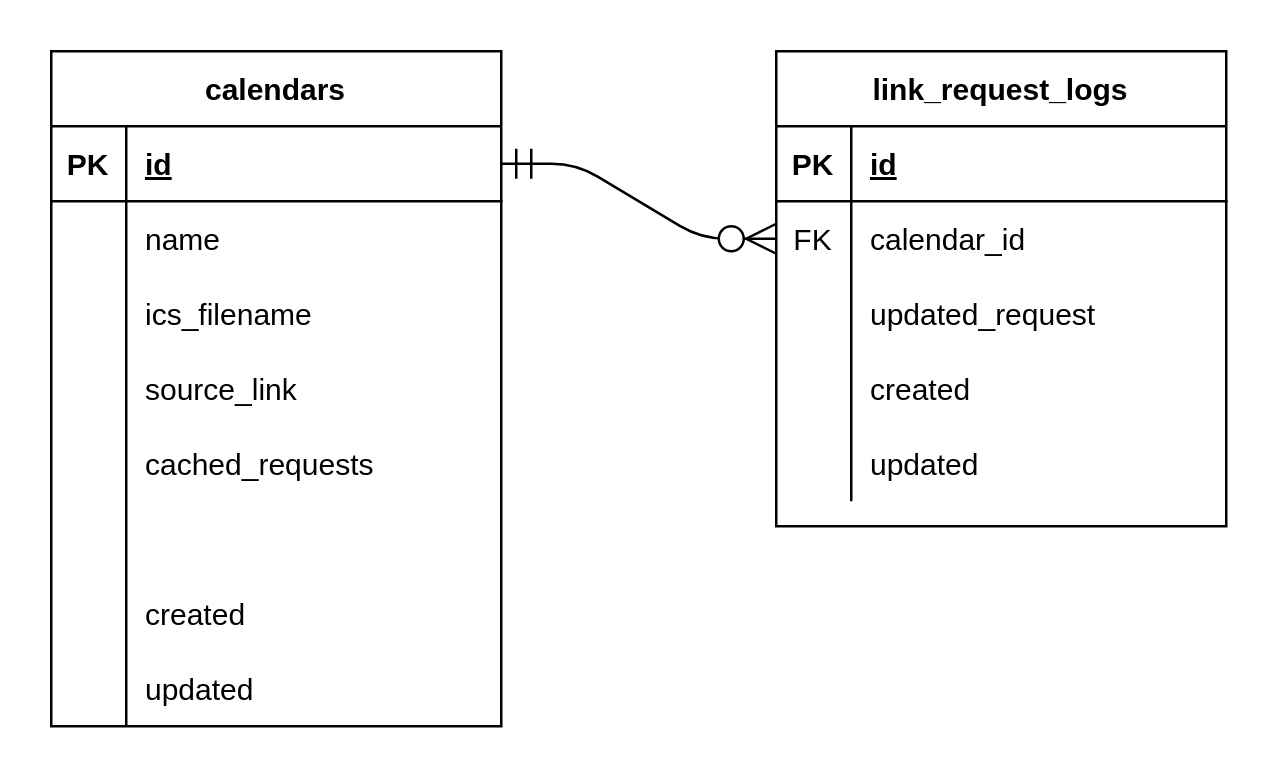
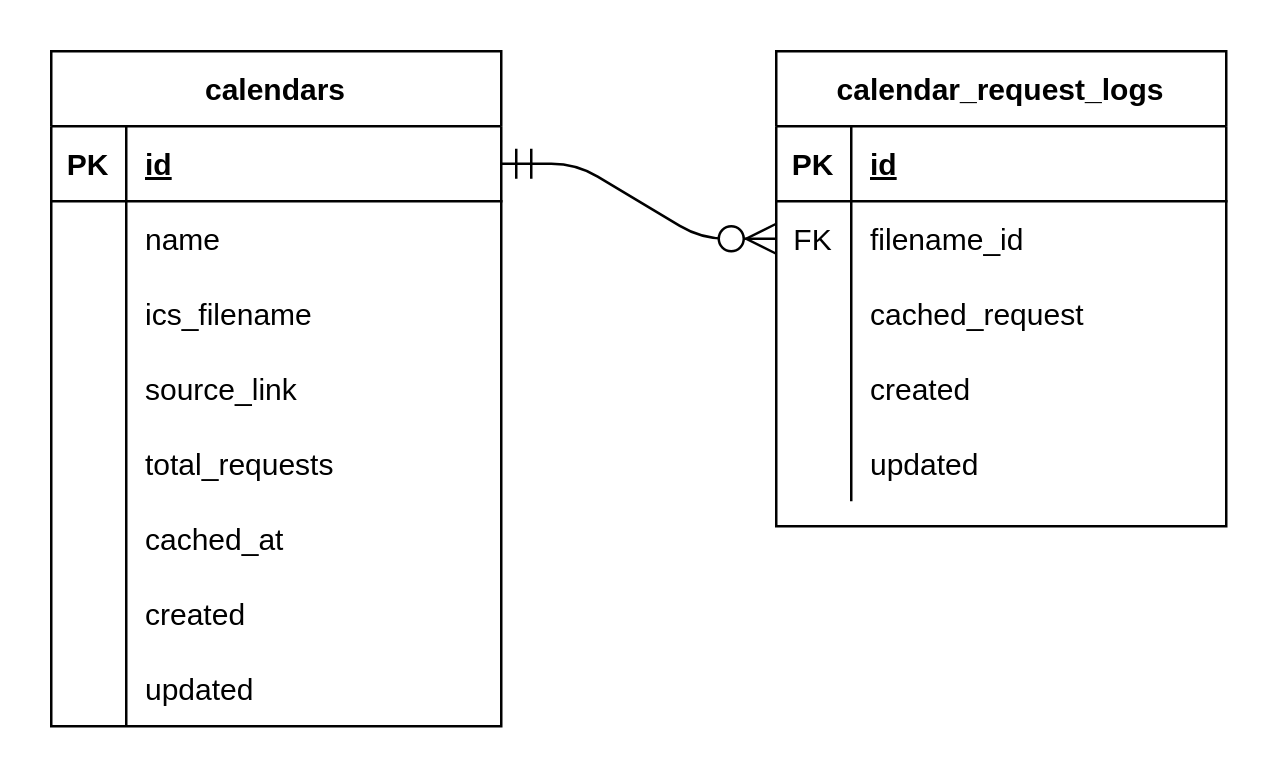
node "link_request_logs": label "link_request_logs" -> "calendar_request_logs"
node "calendar_id": label "calendar_id" -> "filename_id"
node "updated_request": label "updated_request" -> "cached_request"
node "cached_requests": label "cached_requests" -> "total_requests"
node "cached_at": added
